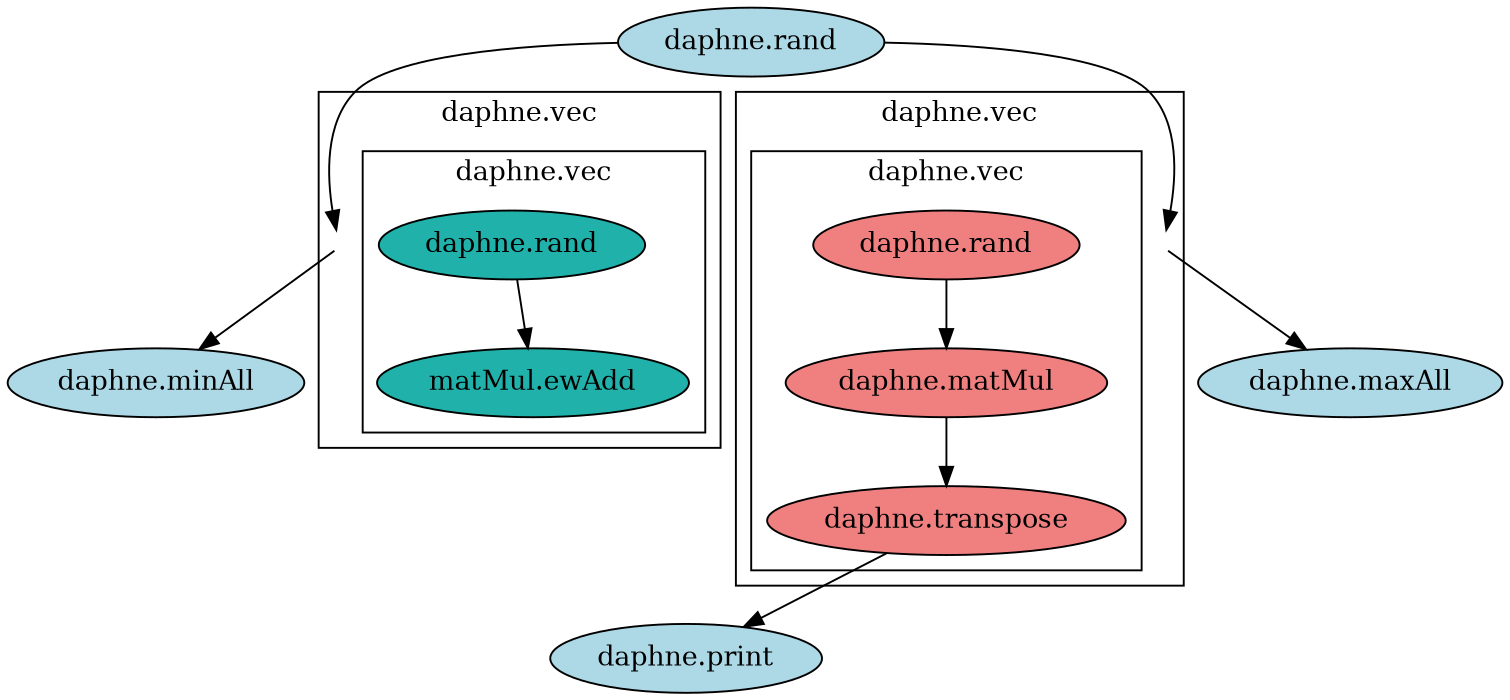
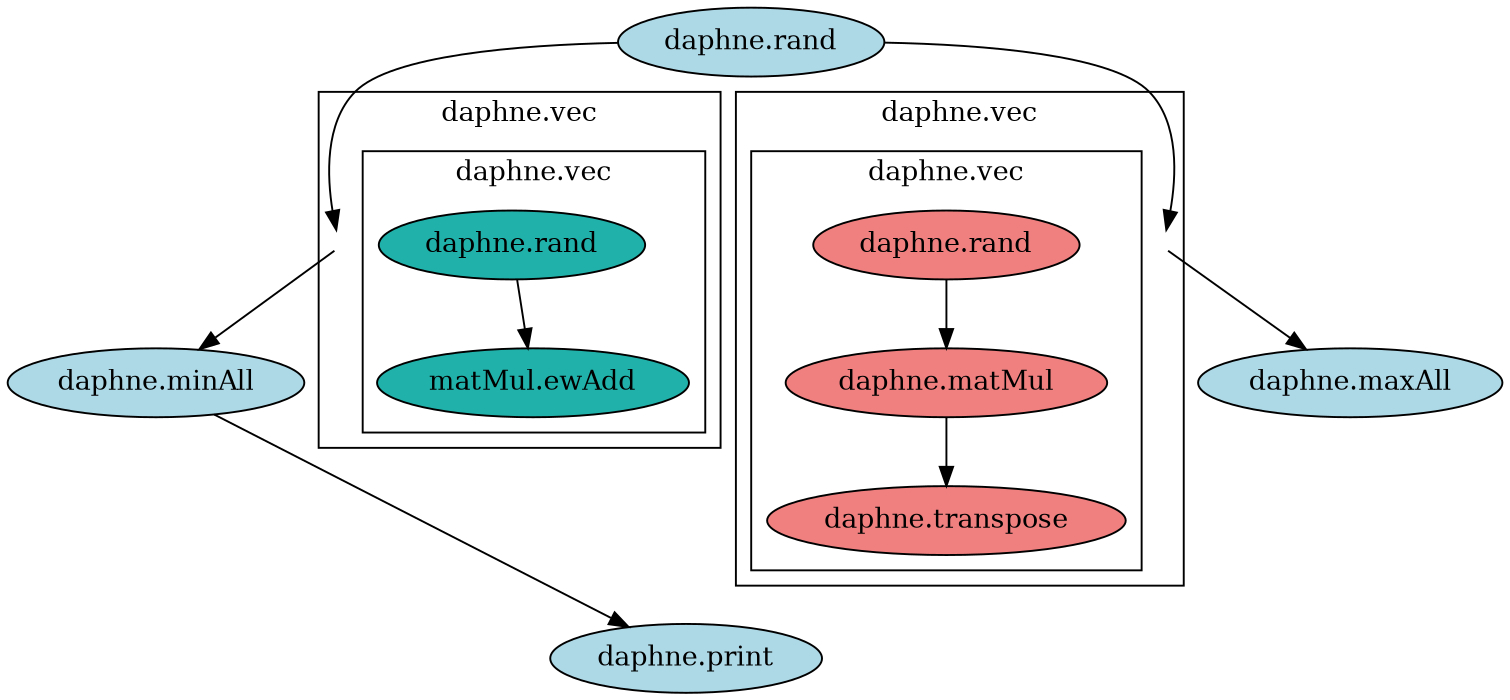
edge "daphne.transpose" -> "daphne.print": now "daphne.minAll" -> "daphne.print"
